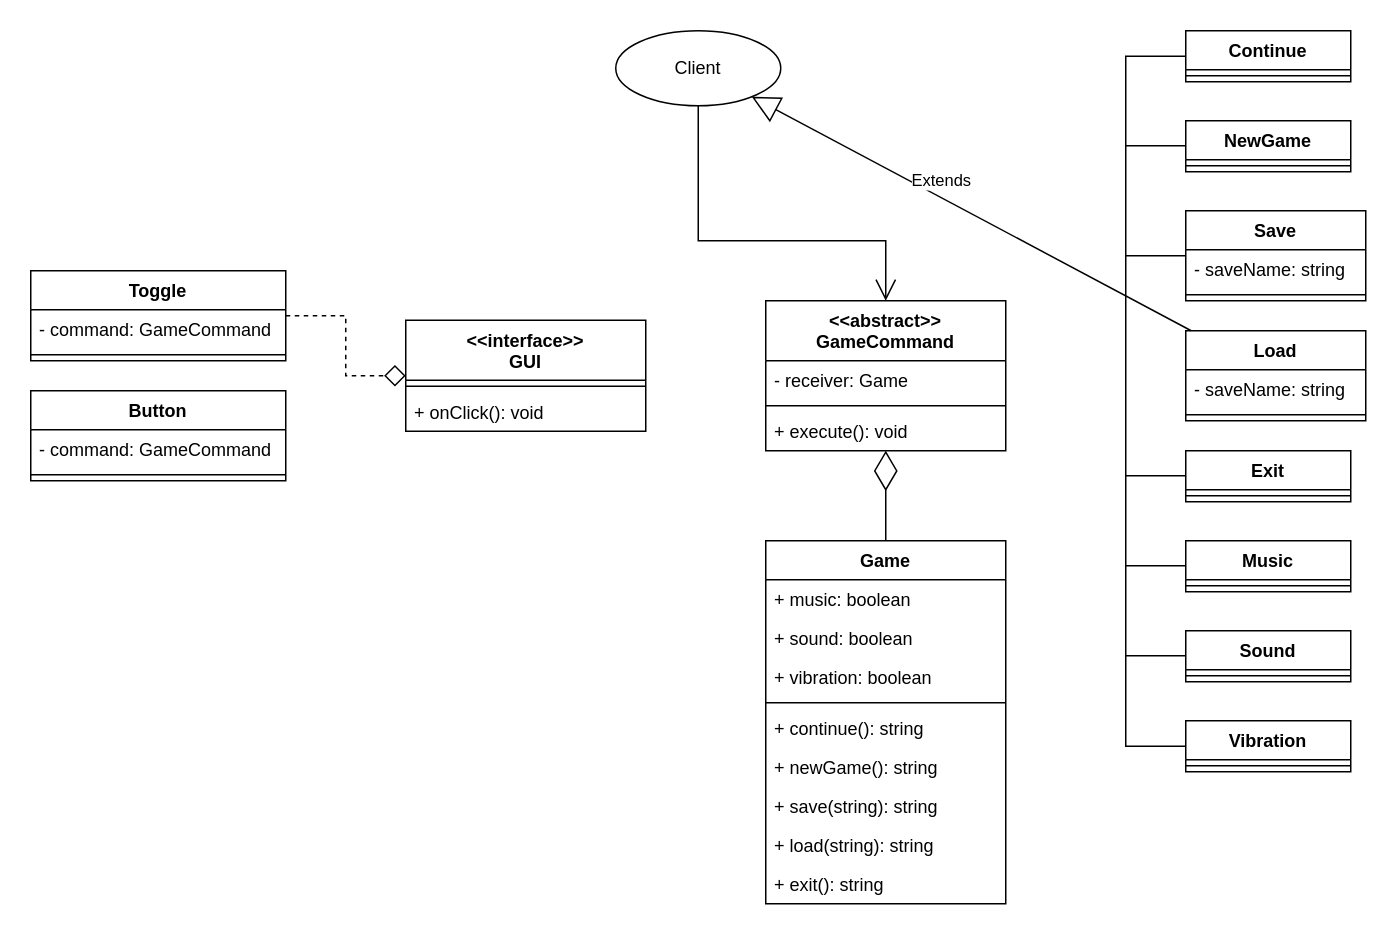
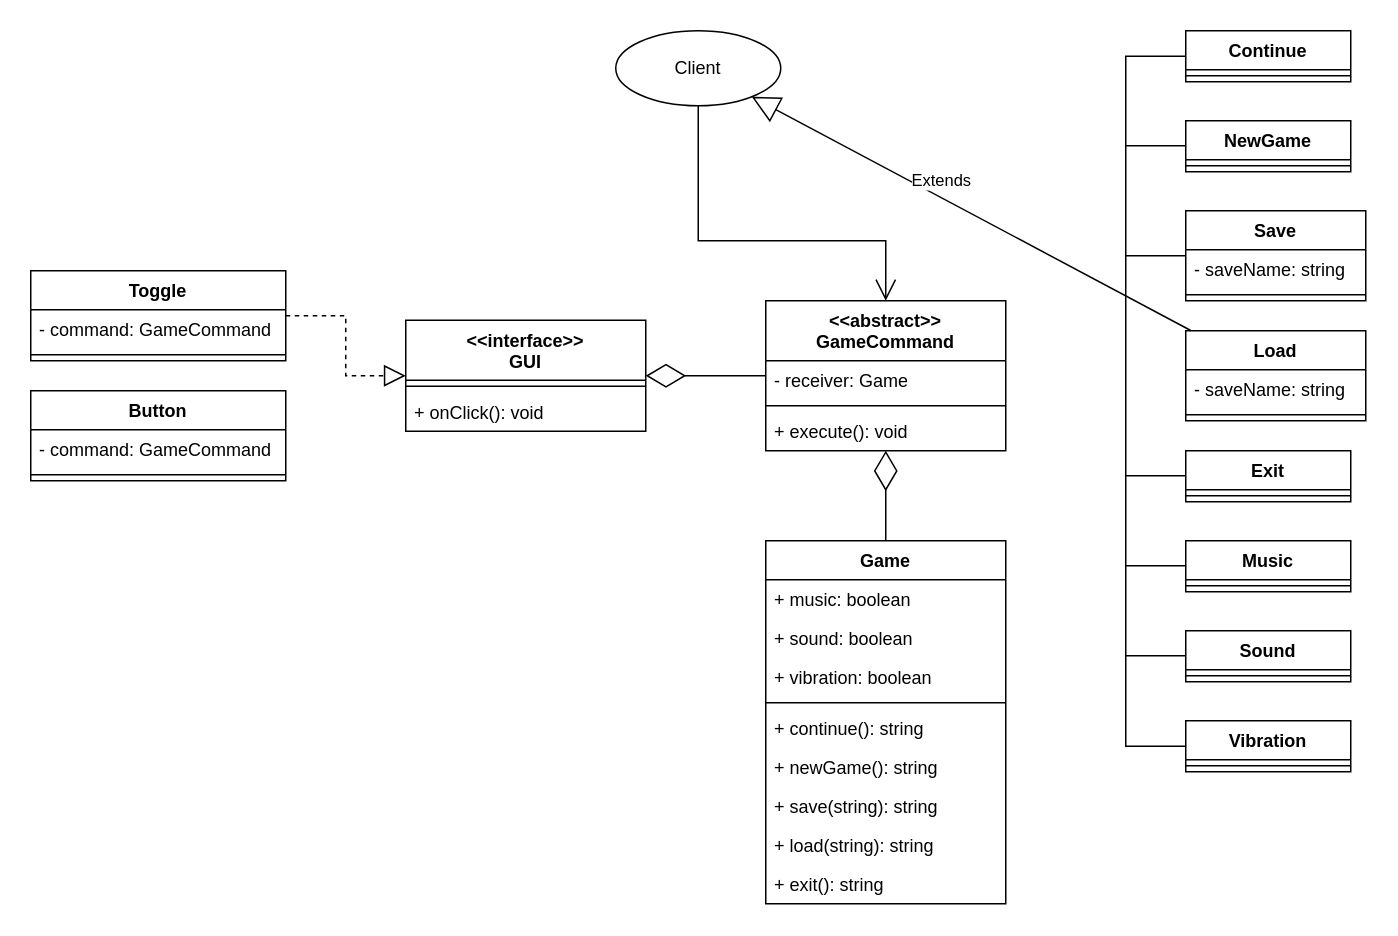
edge "Toggle" -> "<<interface>> GUI": arrowhead diamond -> block
edge "<<abstract>> GameCommand" -> "<<interface>> GUI": added
